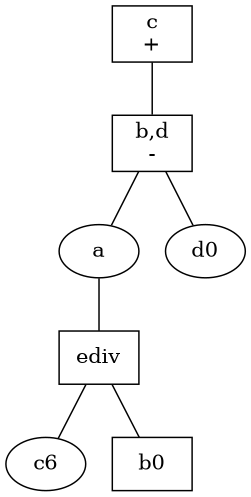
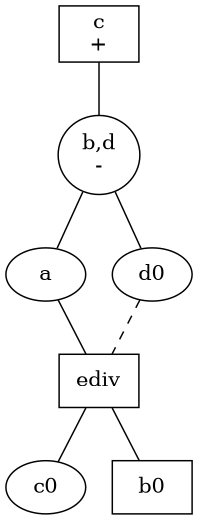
node "b,d -": shape box -> ellipse
edge "d0" -- "ediv": added
node "c6": label "c6" -> "c0"
